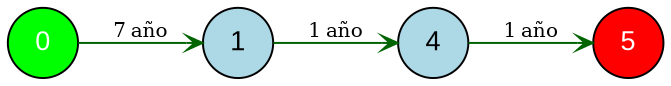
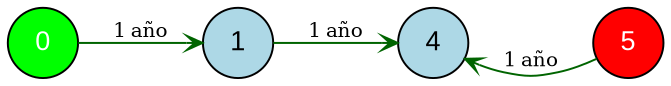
edge "0" -> "1": label "7 año" -> "1 año"
edge "4" -> "5": reversed
